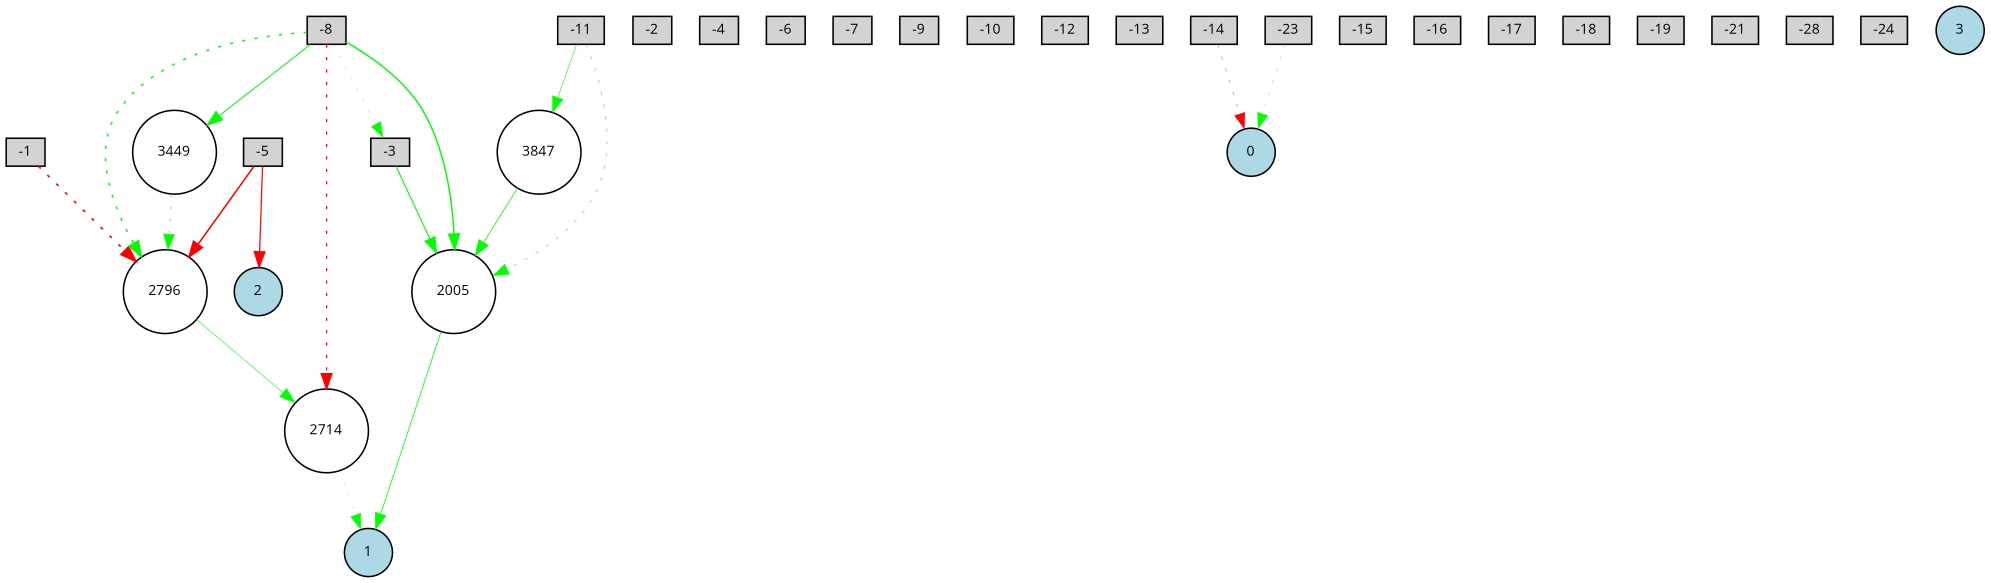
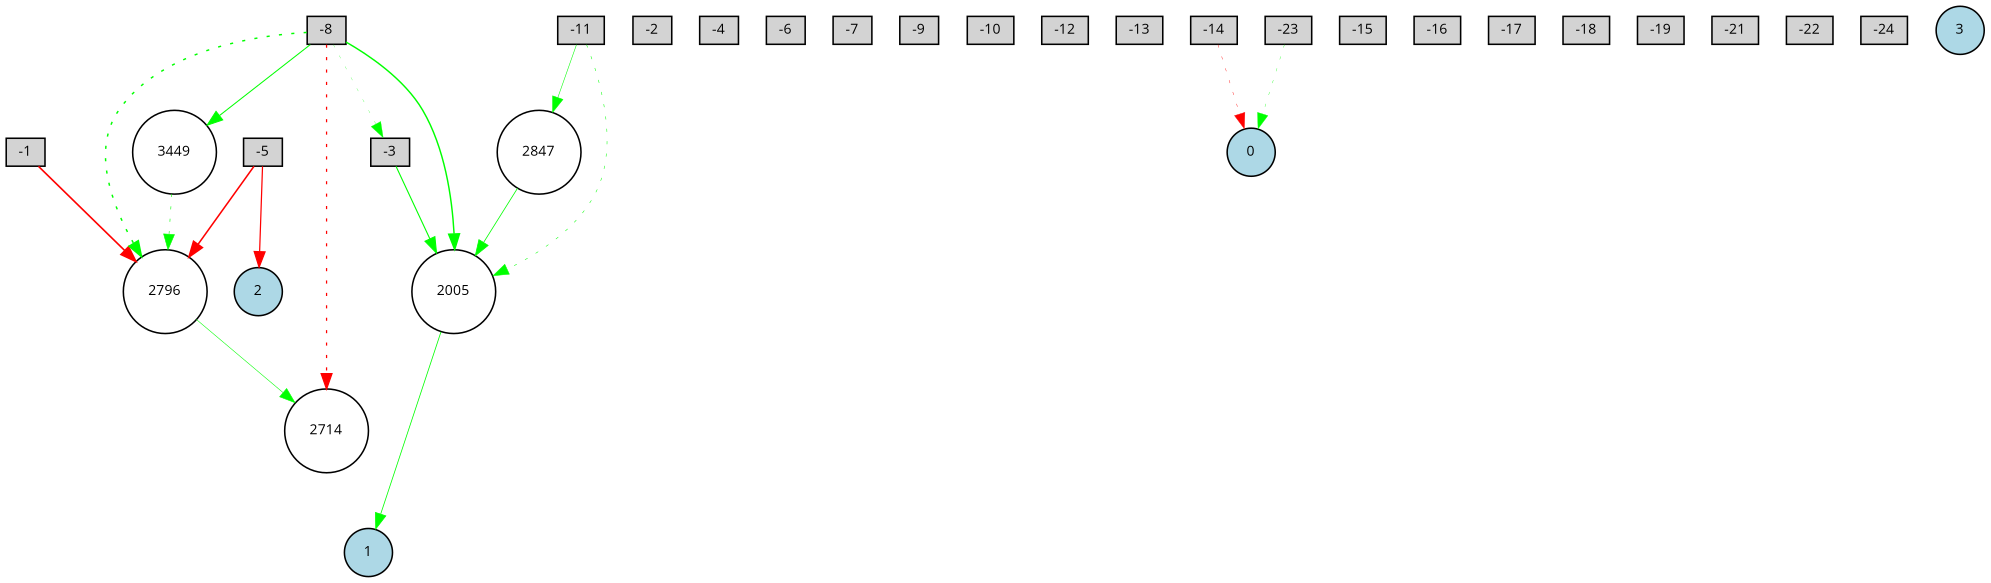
node "-28": label "-28" -> "-22"
node "3847": label "3847" -> "2847"
edge "-1" -> "2796": style dotted -> solid
edge "2714" -> "1": removed
